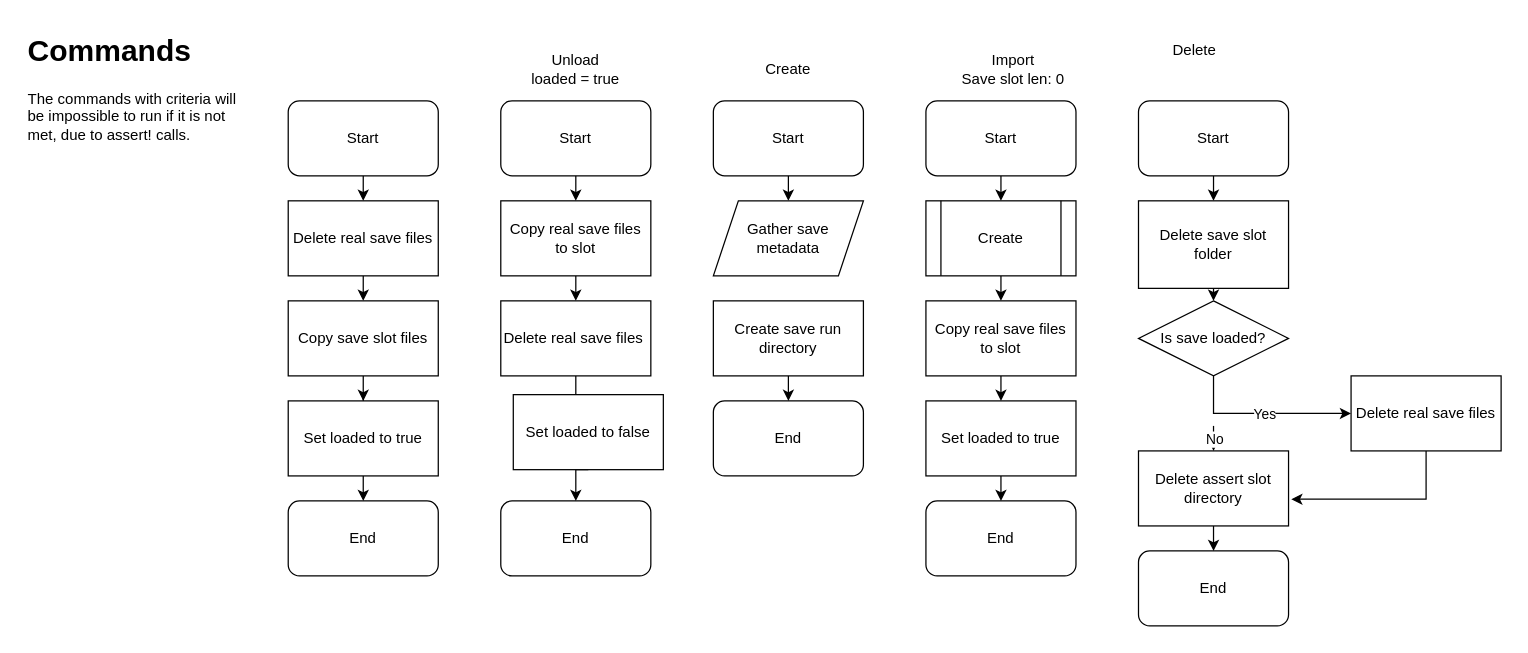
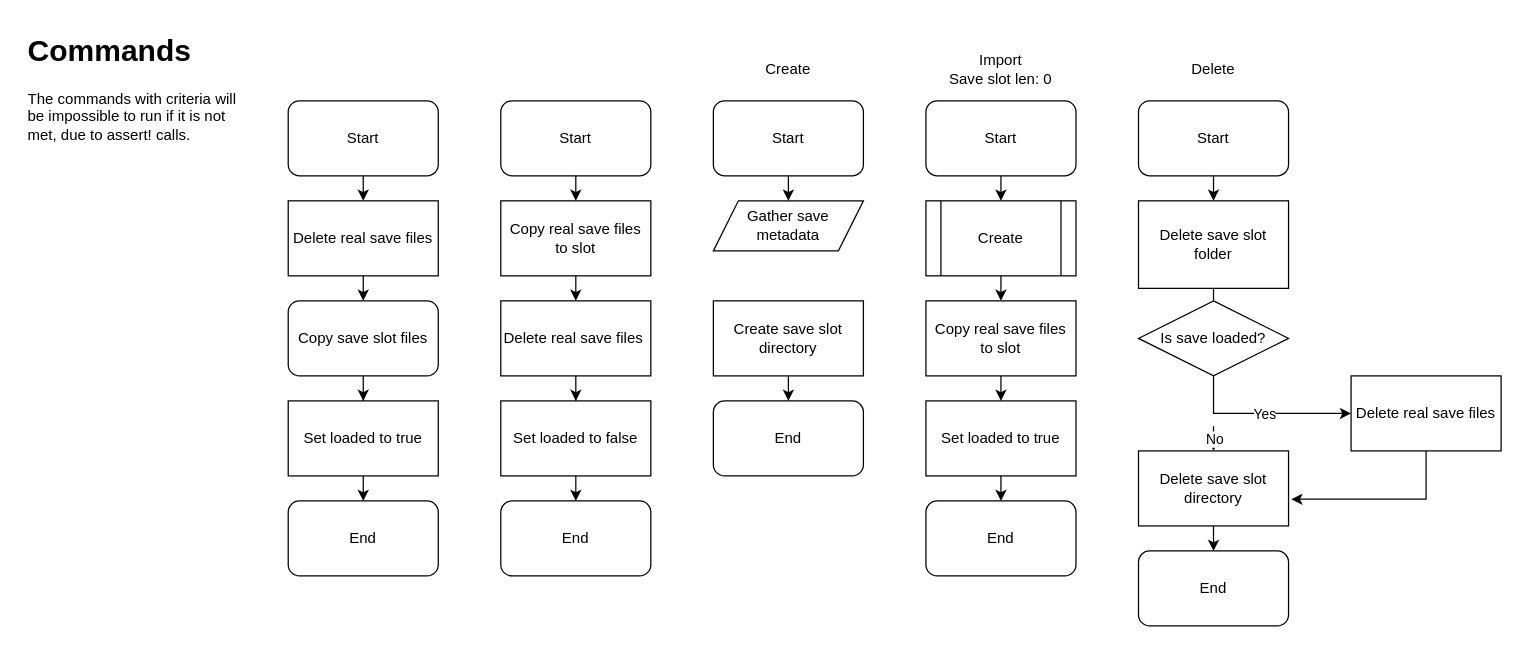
node "Delete": moved (1194, 51) -> (1213, 69)
node "Unload loaded = true": removed
node "Import Save slot len: 0": moved (1013, 69) -> (1001, 69)
node "Gather save metadata": size 150x75 -> 150x50
edge "Delete save slot folder" -> "Is save loaded?": arrowhead classic -> none
node "Copy save slot files": shape rectangle -> rounded rectangle
node "Create save run directory": label "Create save run directory" -> "Create save slot directory"
node "Set loaded to false": moved (588, 432) -> (576, 438)
node "Delete assert slot directory": label "Delete assert slot directory" -> "Delete save slot directory"
